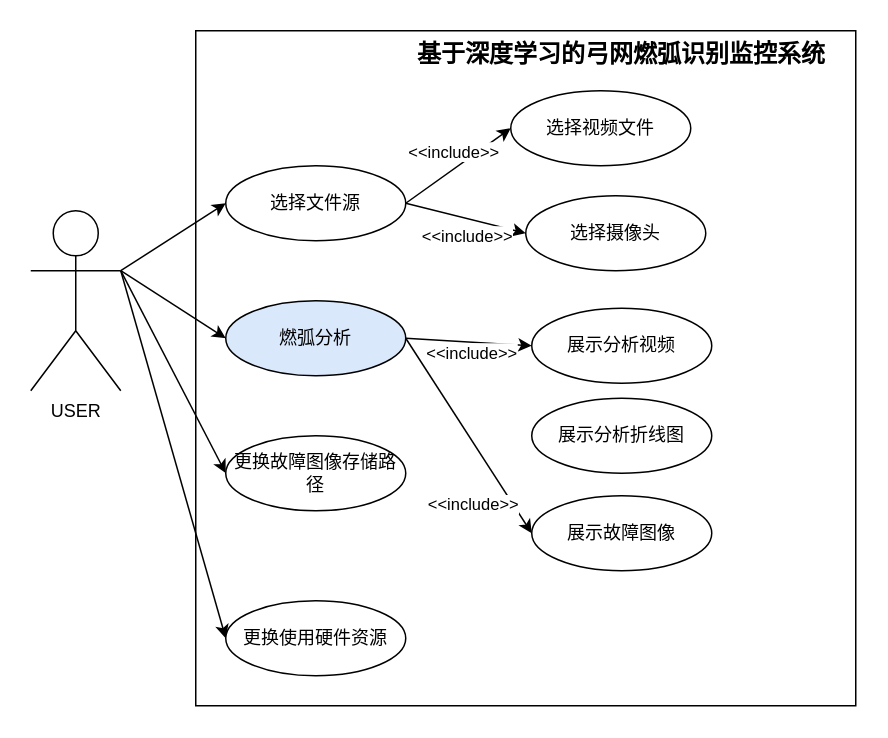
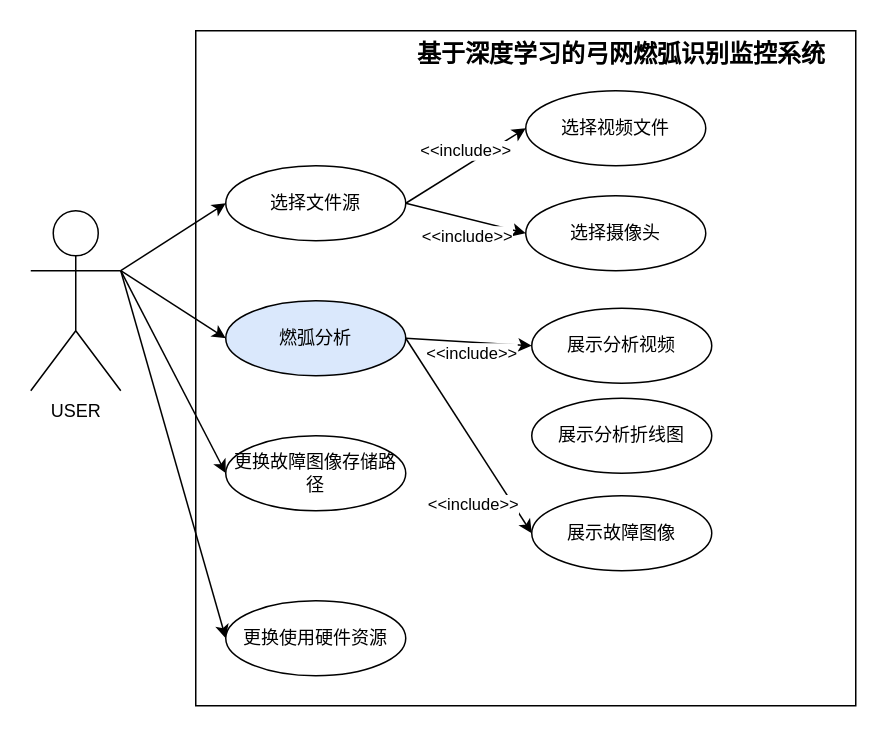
node "选择视频文件": moved (601, 128) -> (616, 128)
